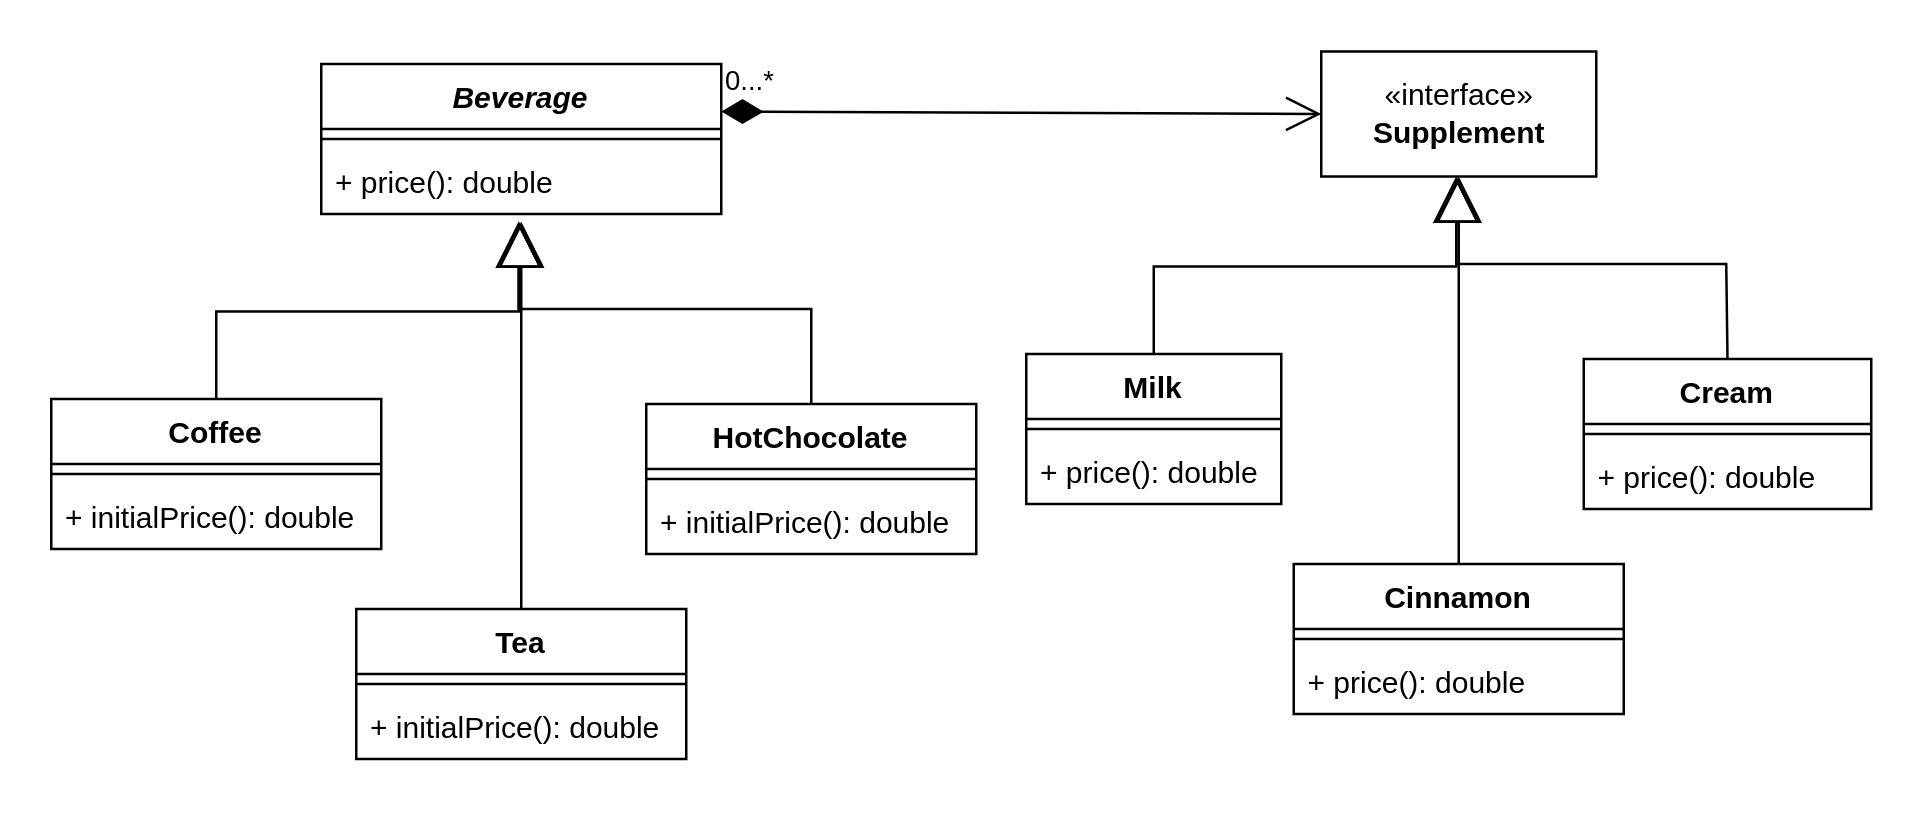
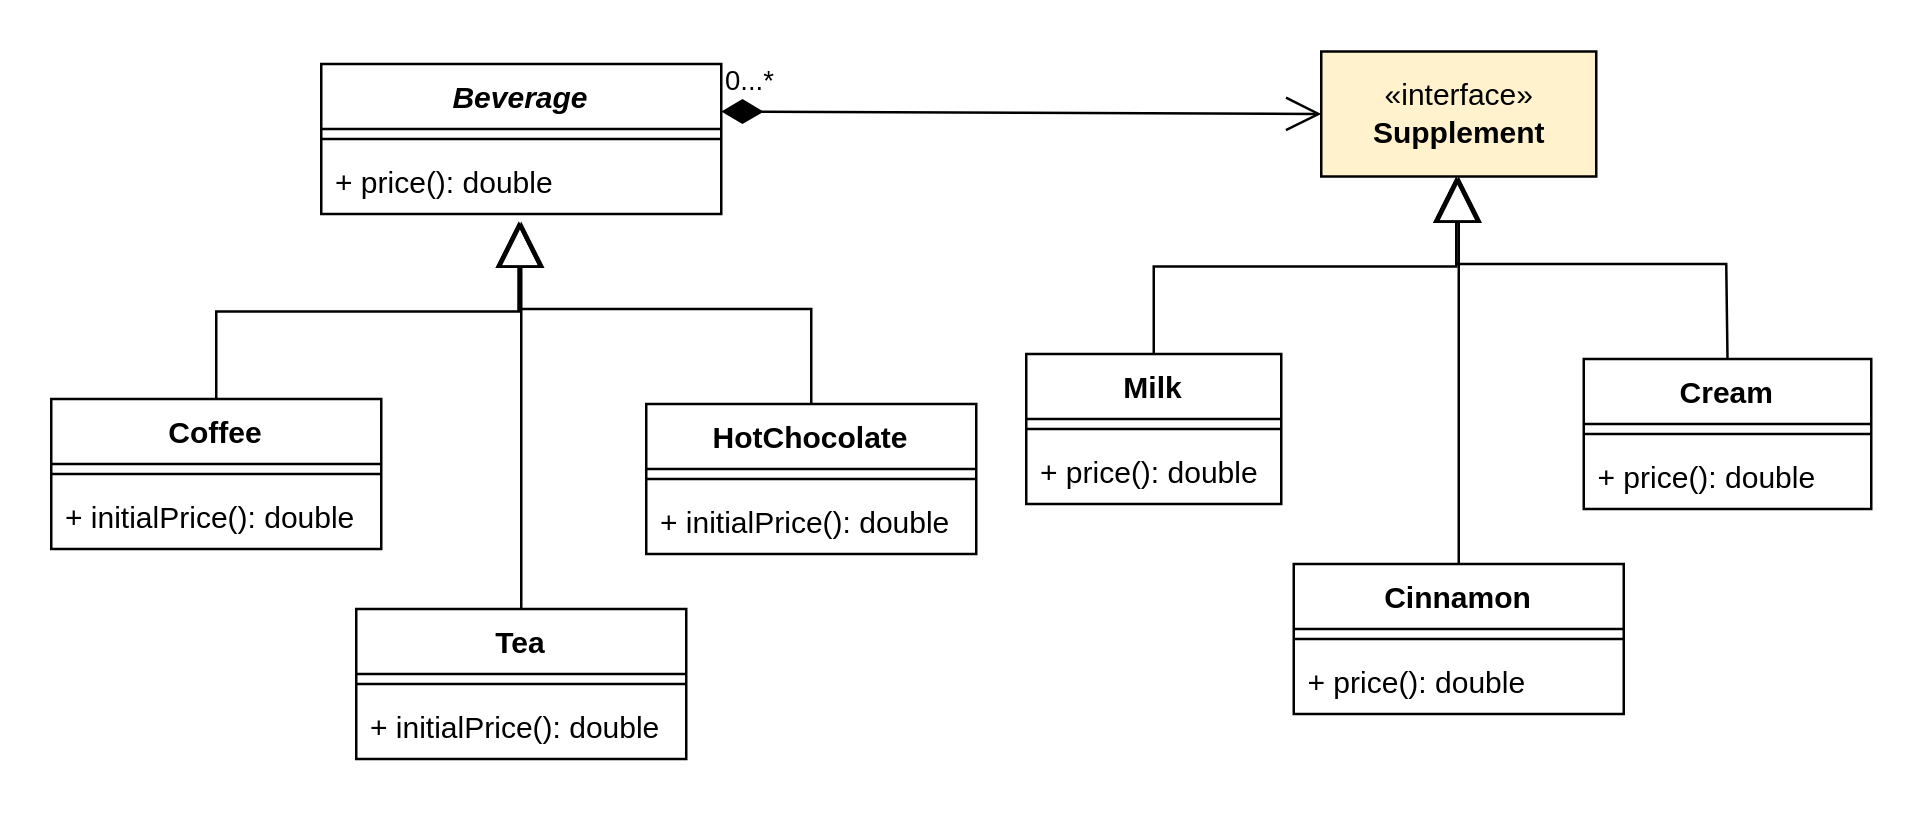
node "«interface» Supplement": fillcolor #ffffff -> #fff2cc
